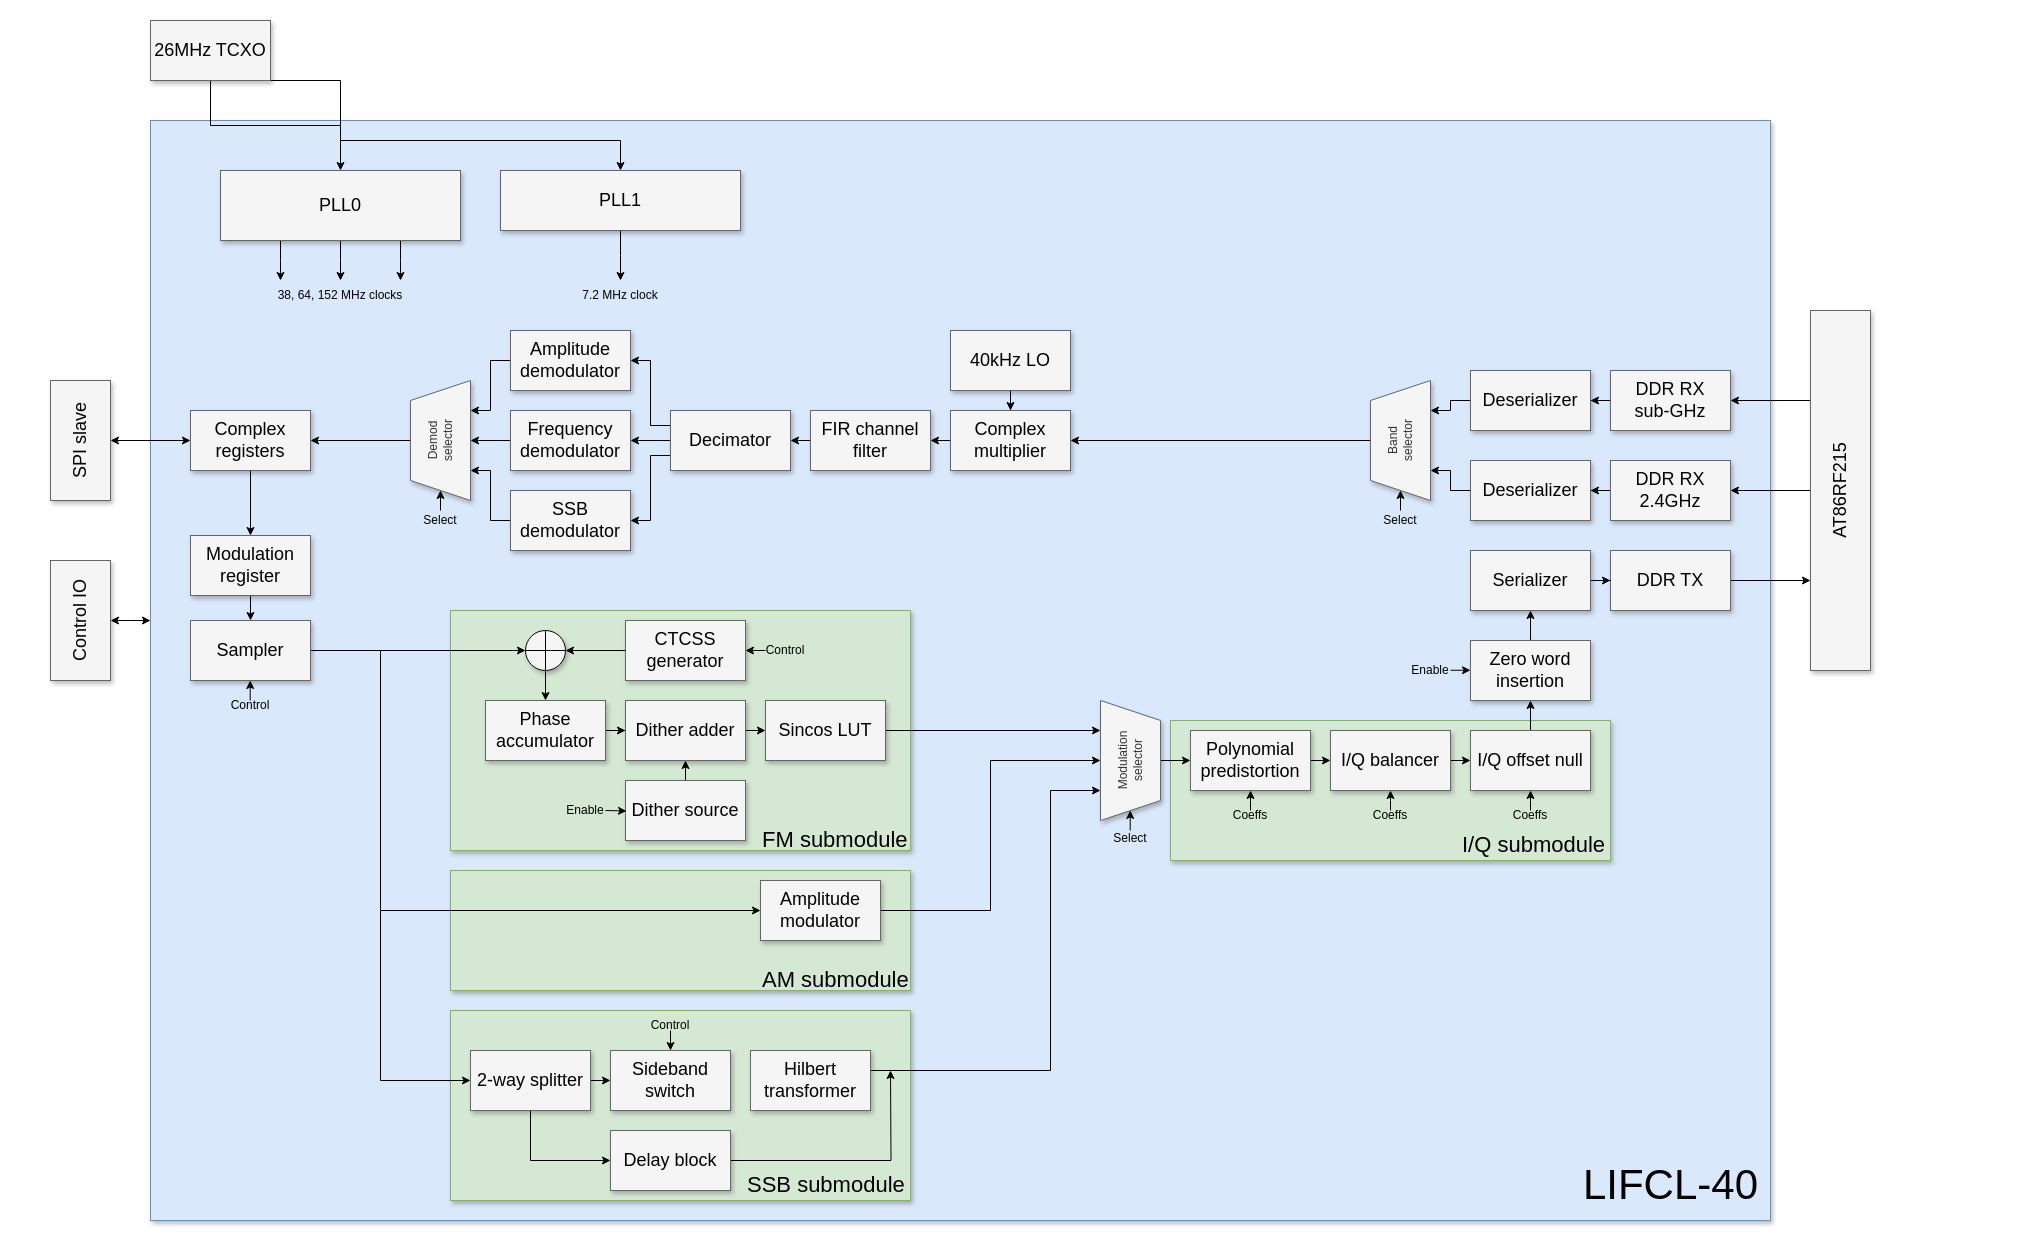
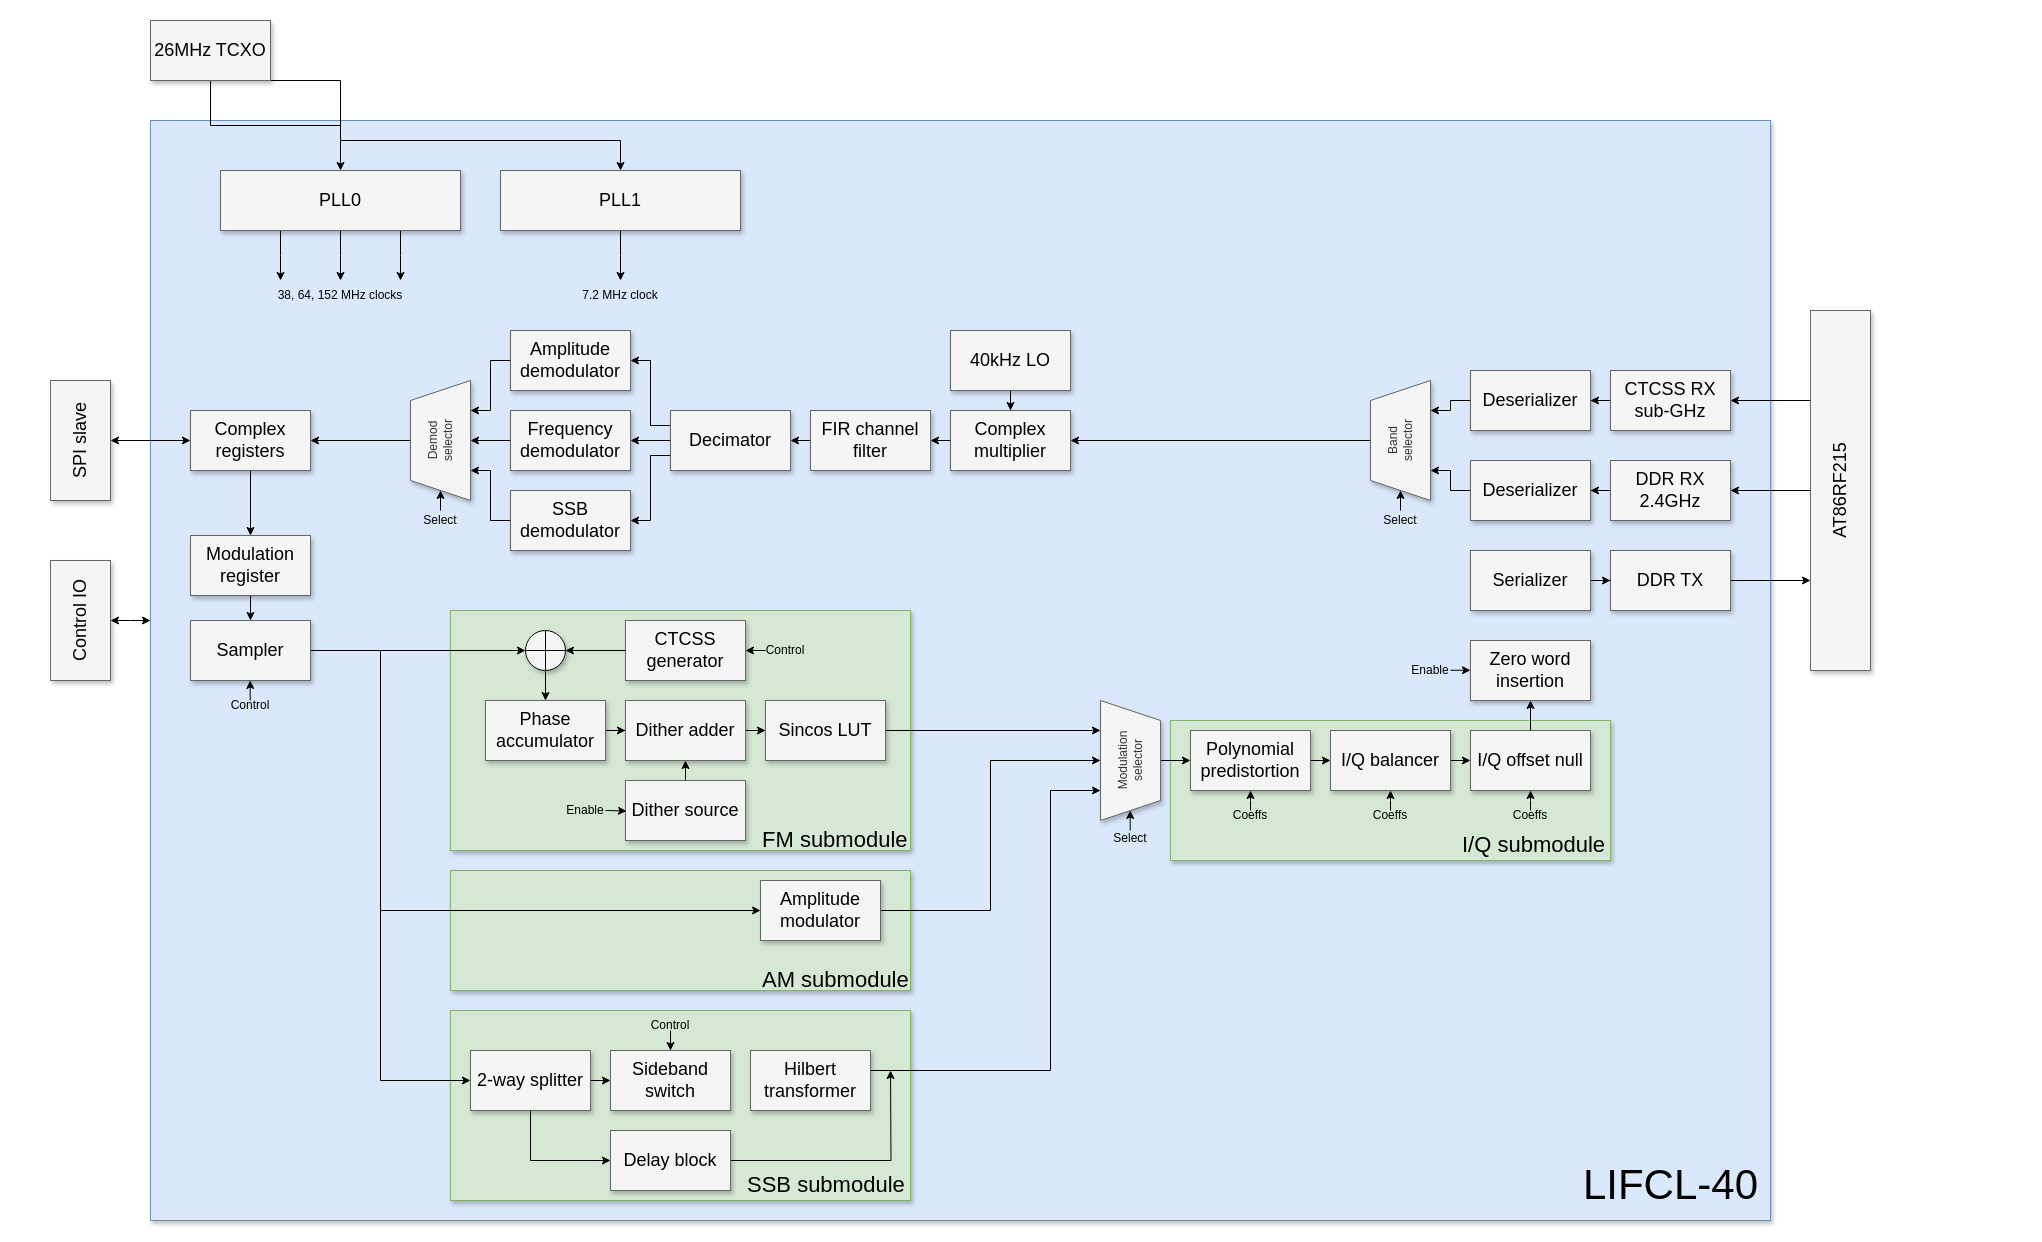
node "PLL0": size 240x70 -> 240x60
node "DDR RX sub-GHz": label "DDR RX sub-GHz" -> "CTCSS RX sub-GHz"
edge "Zero word insertion" -> "Serializer": removed
